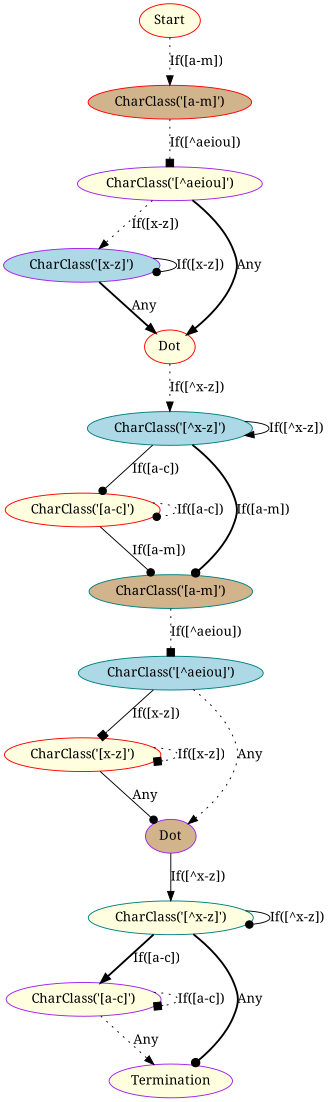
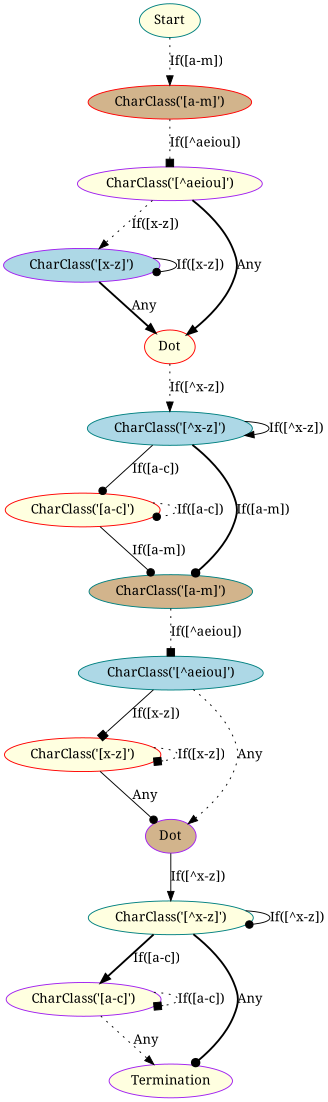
node "Start": color red -> teal
